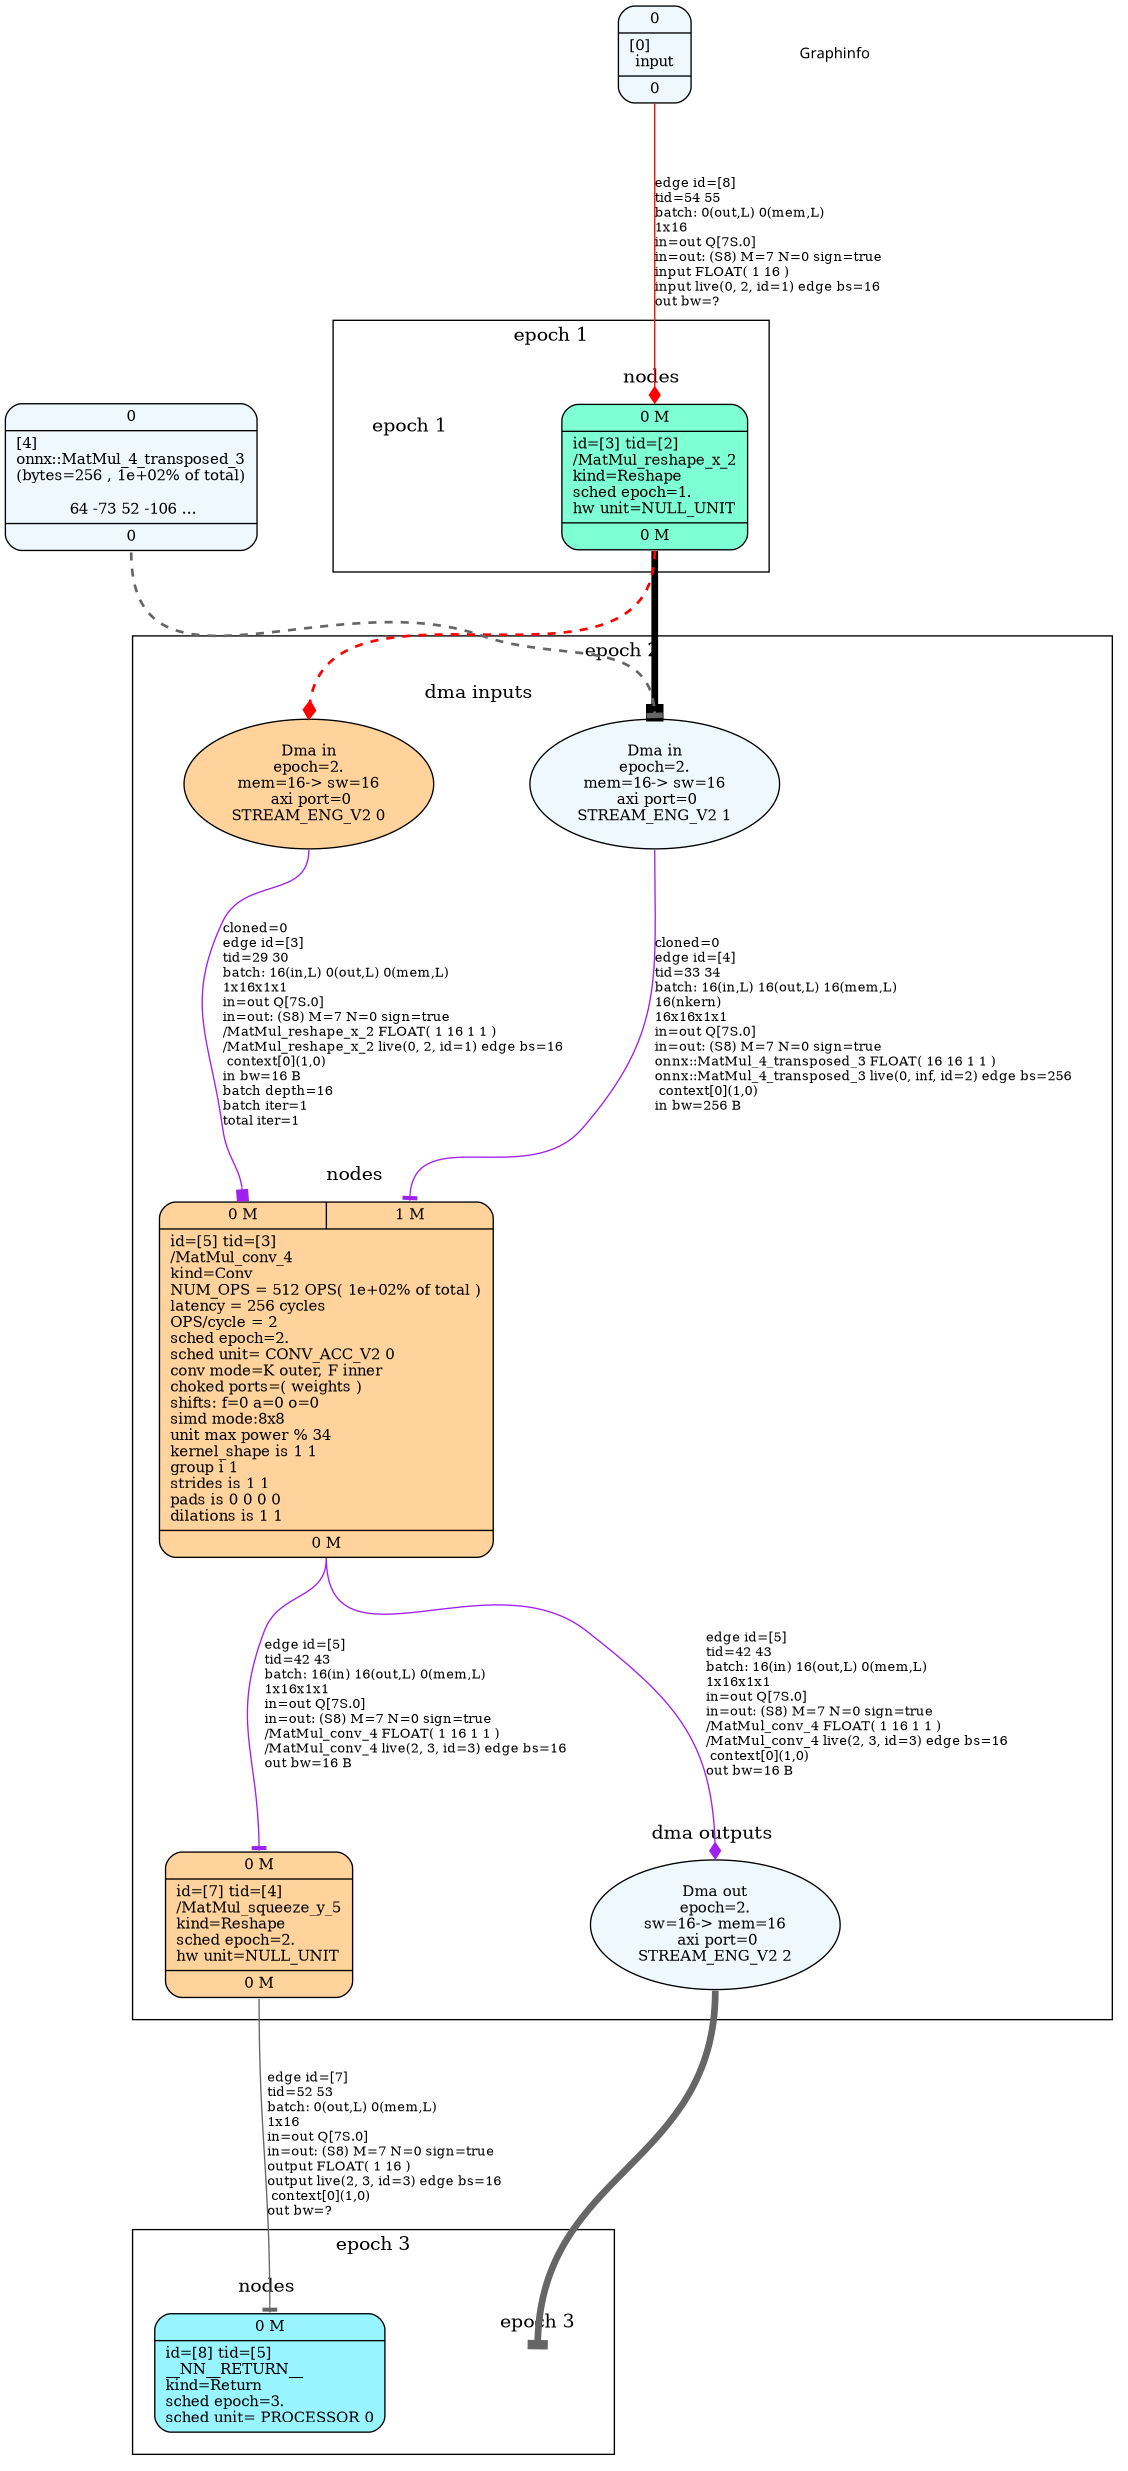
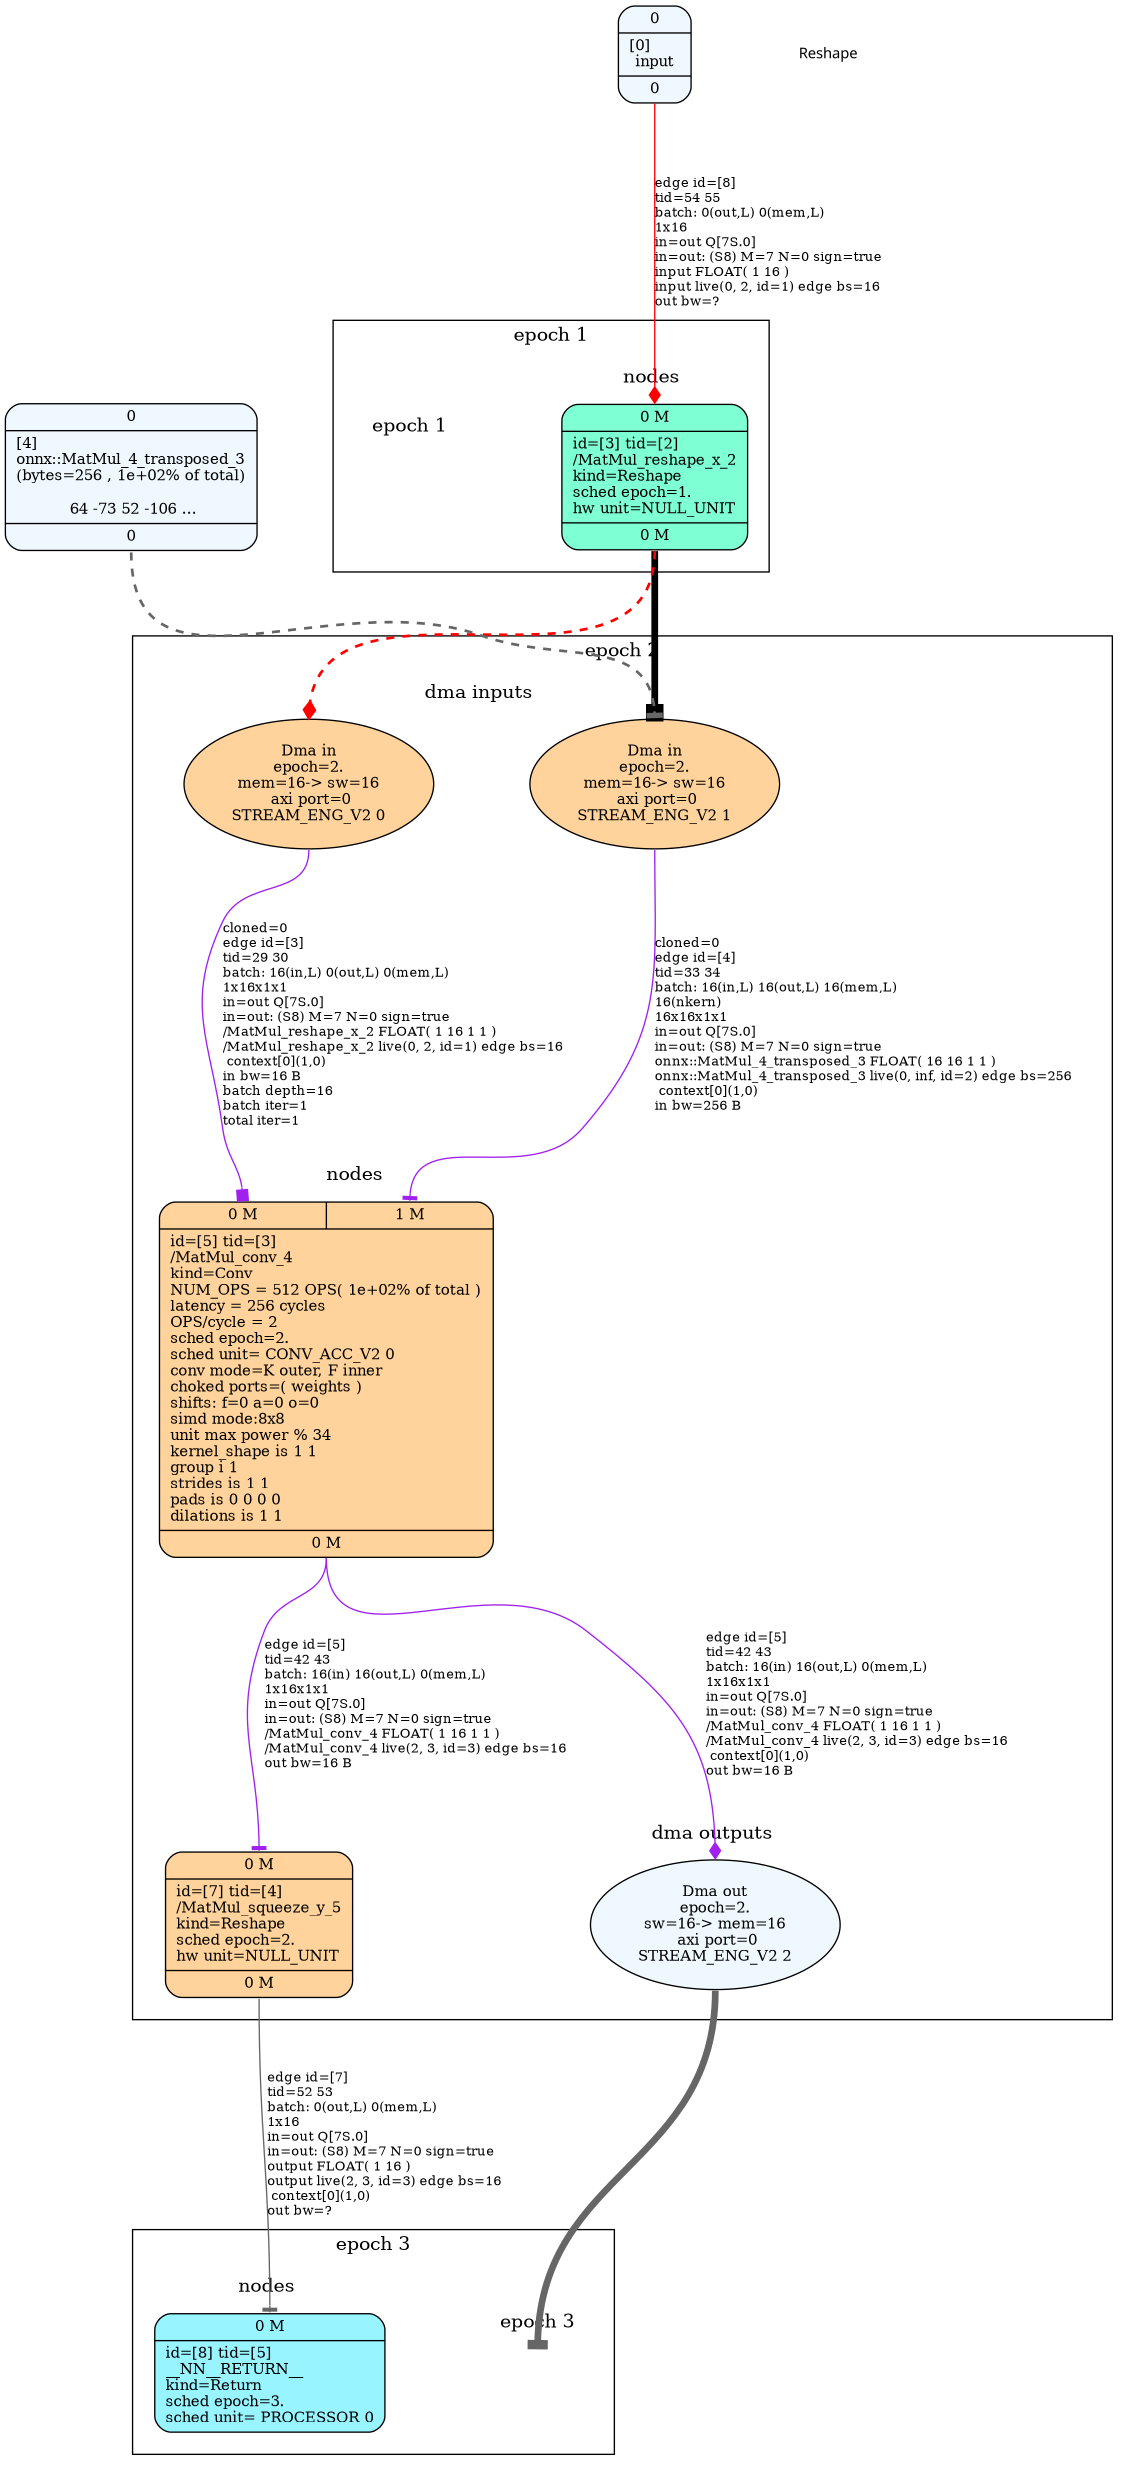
node "Graphinfo": label "Graphinfo" -> "Reshape"
node "Dma in epoch=2. mem=16-> sw=16 axi port=0 STREAM_ENG_V2 1": fillcolor aliceblue -> burlywood1
